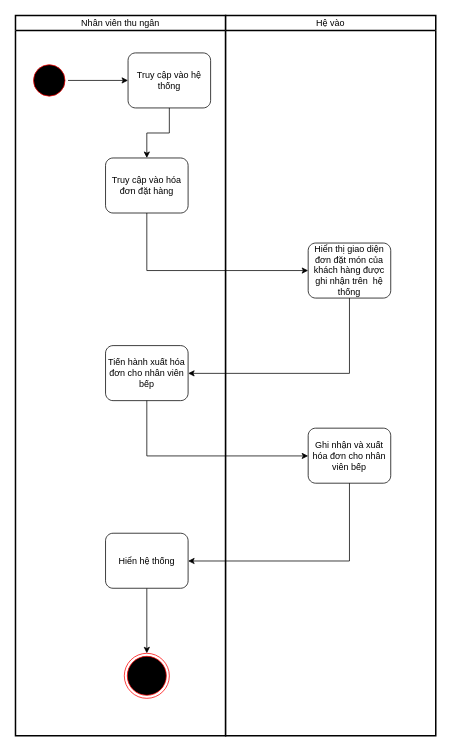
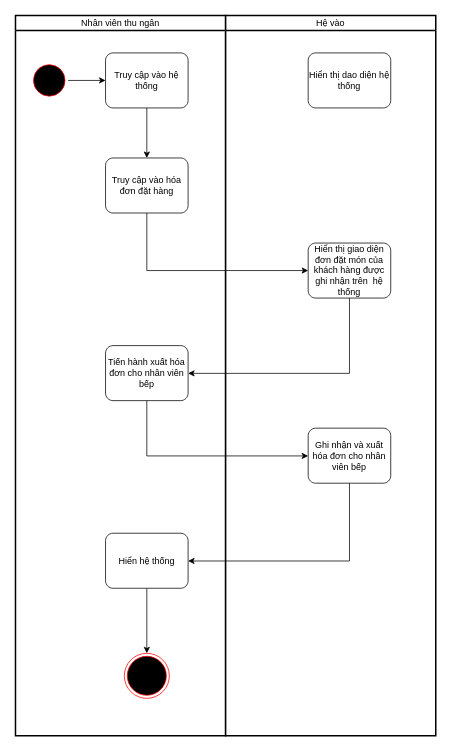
node "Truy cập vào hệ thống": moved (169, 80) -> (147, 80)
node "Hiển thị dao diện hệ thống": added
